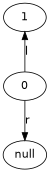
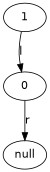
edge "0" -> "1": reversed
